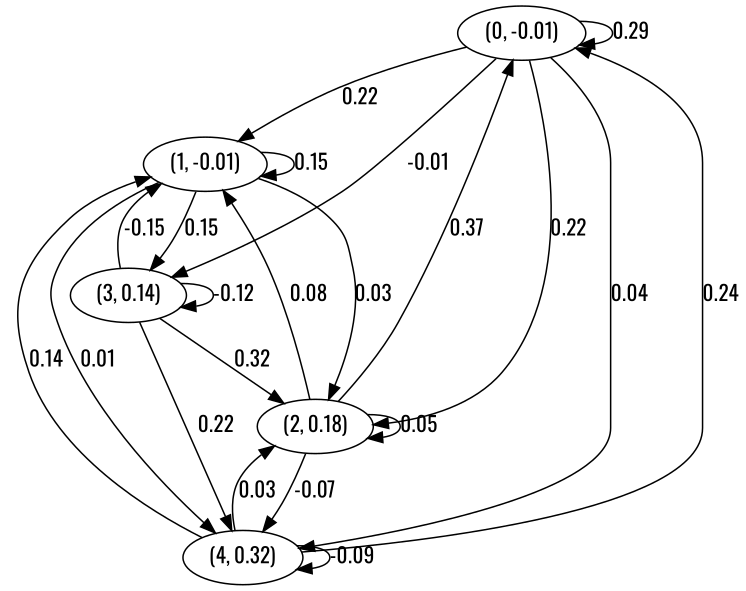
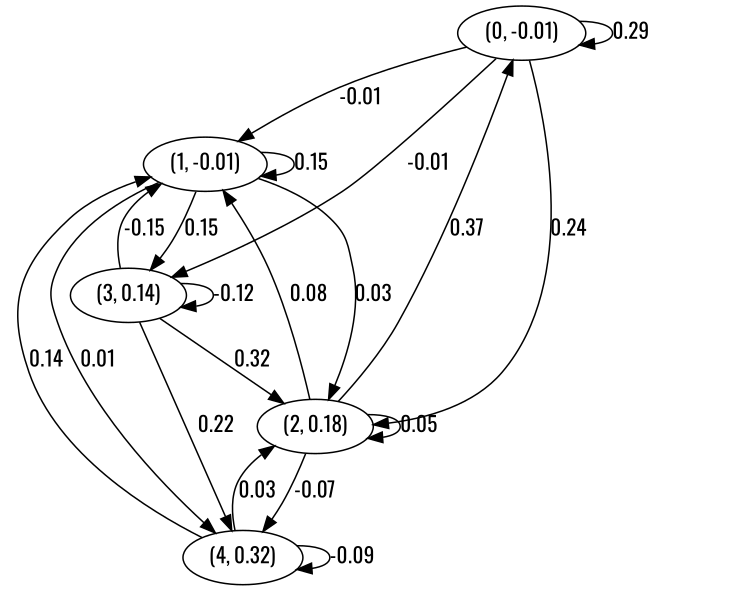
edge "(0, -0.01)" -> "(1, -0.01)": label "0.22" -> "-0.01"
edge "(0, -0.01)" -> "(2, 0.18)": label "0.22" -> "0.24"
edge "(0, -0.01)" -> "(4, 0.32)": removed, label "0.04"
edge "(4, 0.32)" -> "(0, -0.01)": removed, label "0.24"
